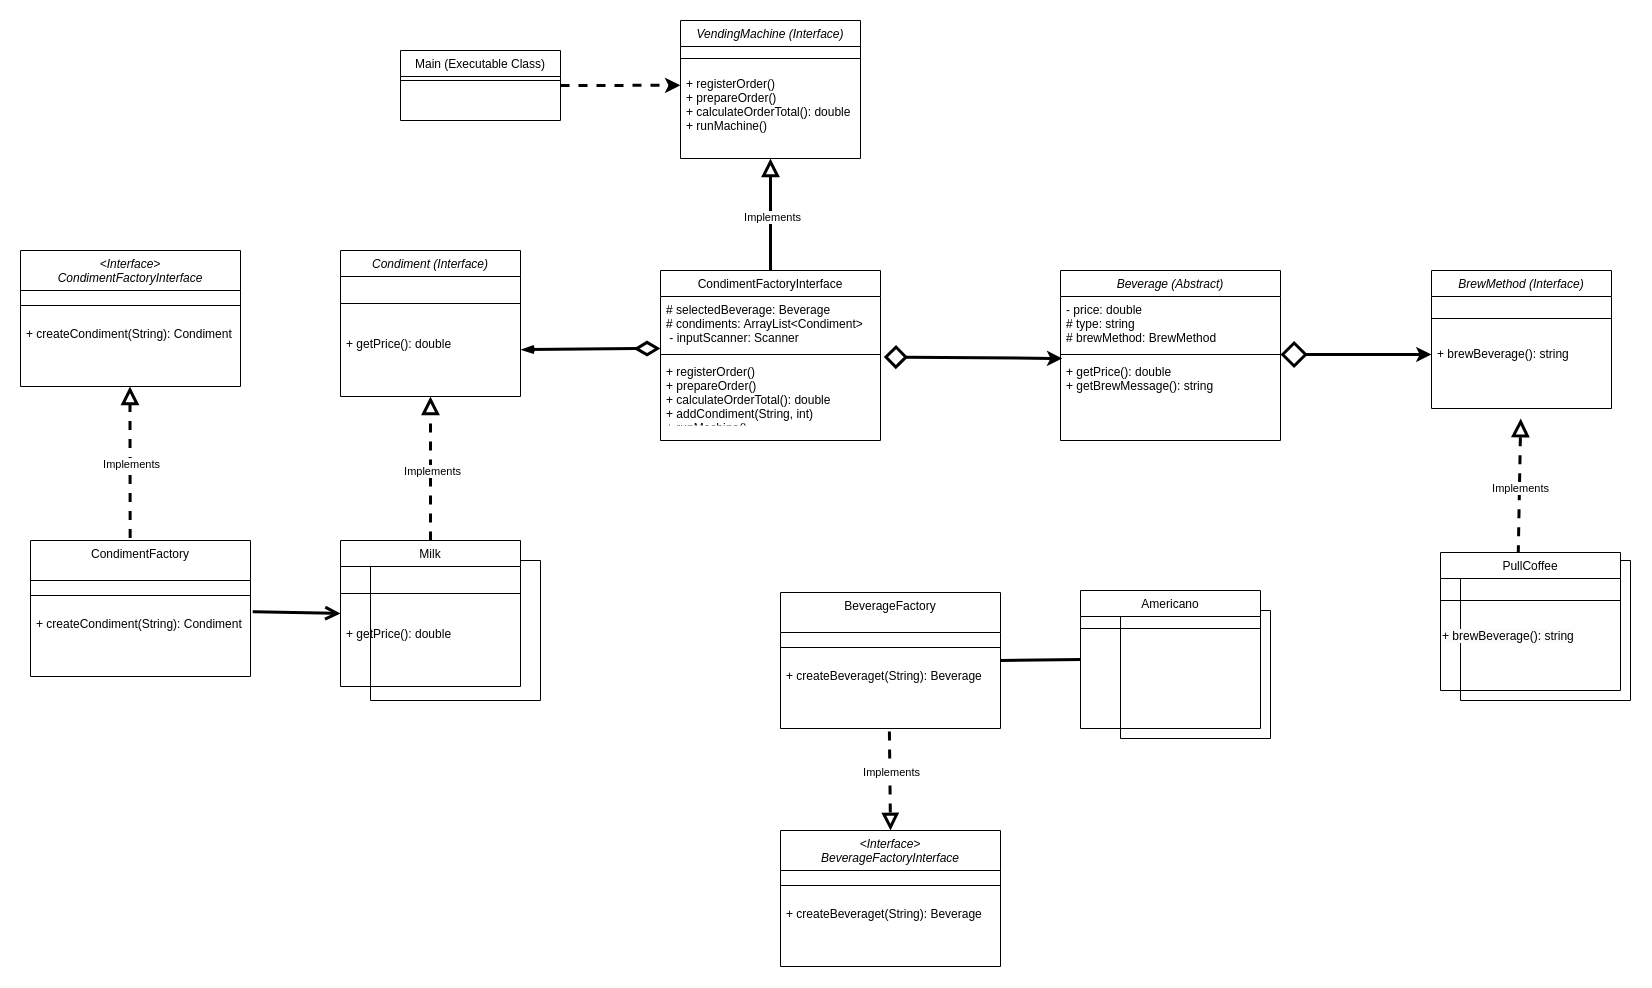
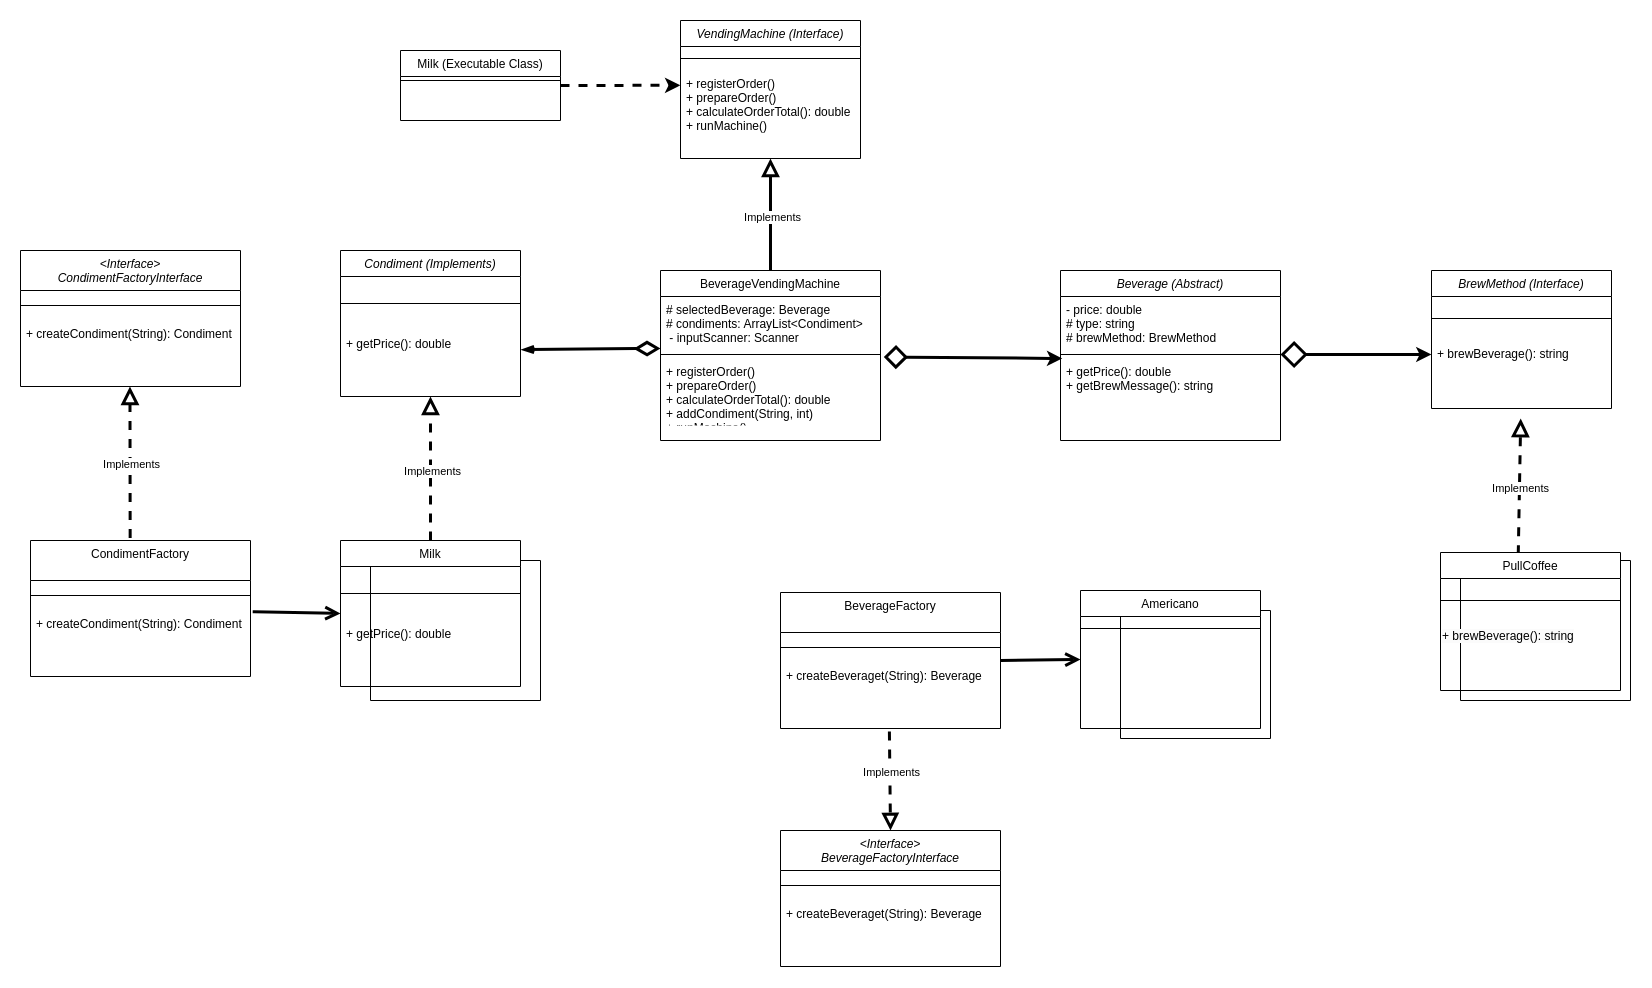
node "Main (Executable Class)": label "Main (Executable Class)" -> "Milk (Executable Class)"
node "Condiment (Interface)": label "Condiment (Interface)" -> "Condiment (Implements)"
node "CondimentFactoryInterface": label "CondimentFactoryInterface" -> "BeverageVendingMachine"
edge "Americano" -- "BeverageFactory": arrowhead none -> open
